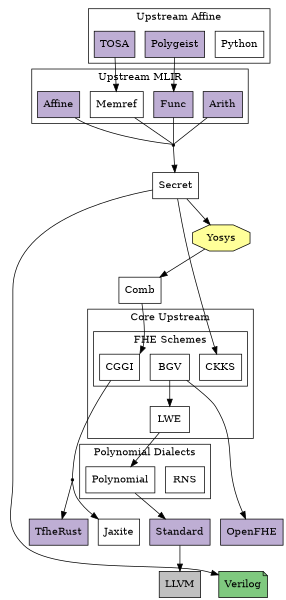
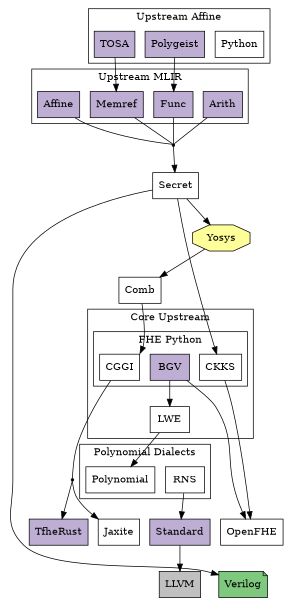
node "Memref": fillcolor white -> #beaed4
cluster "FHE Schemes": label "FHE Schemes" -> "FHE Python"
node "BGV": fillcolor white -> #beaed4
edge "CKKS" -> "OpenFHE": added
edge "Polynomial" -> "Standard": now "RNS" -> "Standard"
node "OpenFHE": fillcolor #beaed4 -> white
